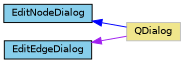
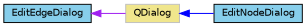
edge "QDialog" -> "EditNodeDialog": reversed
